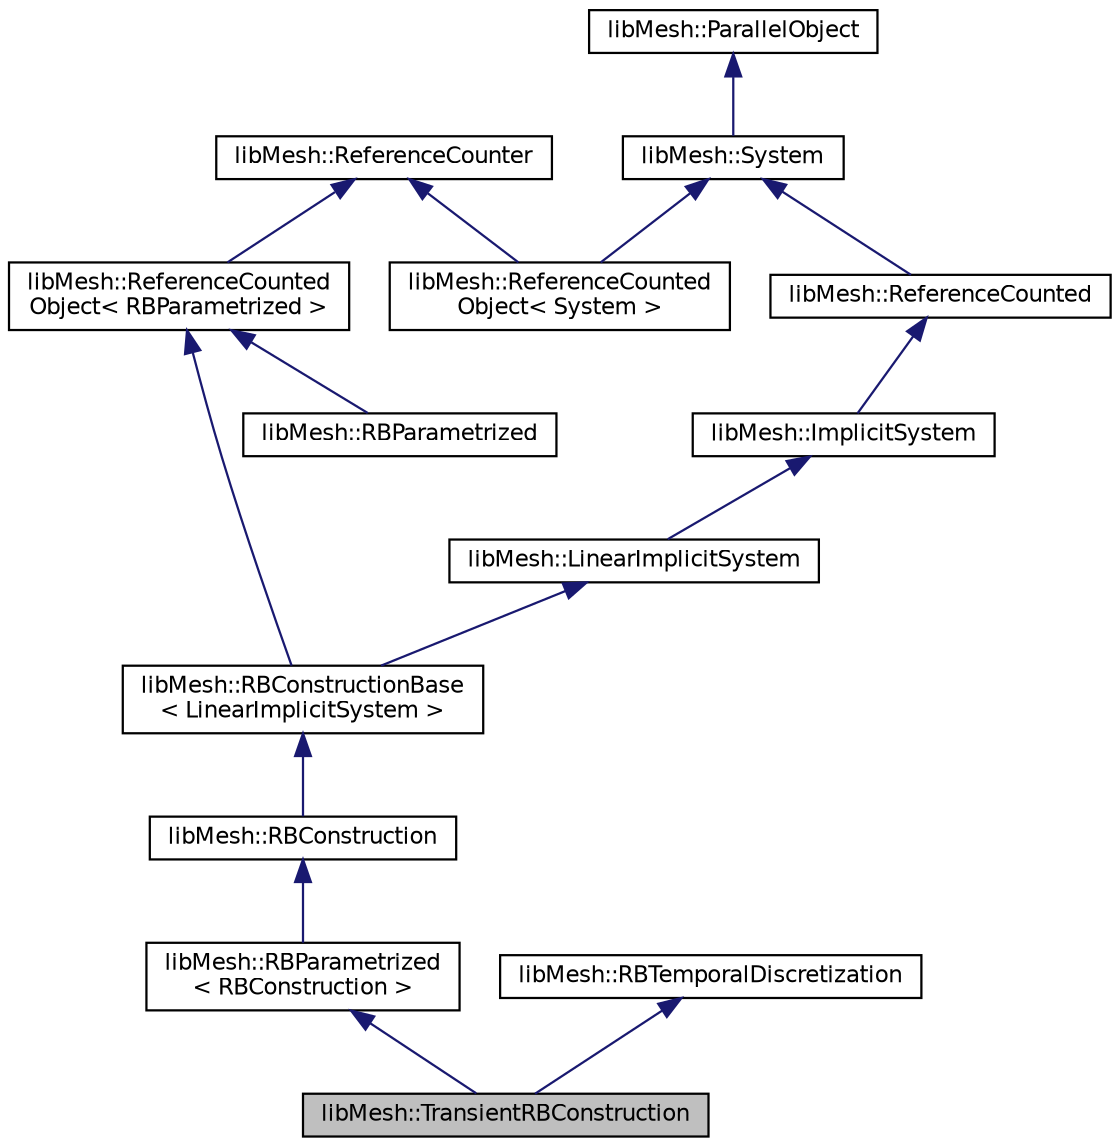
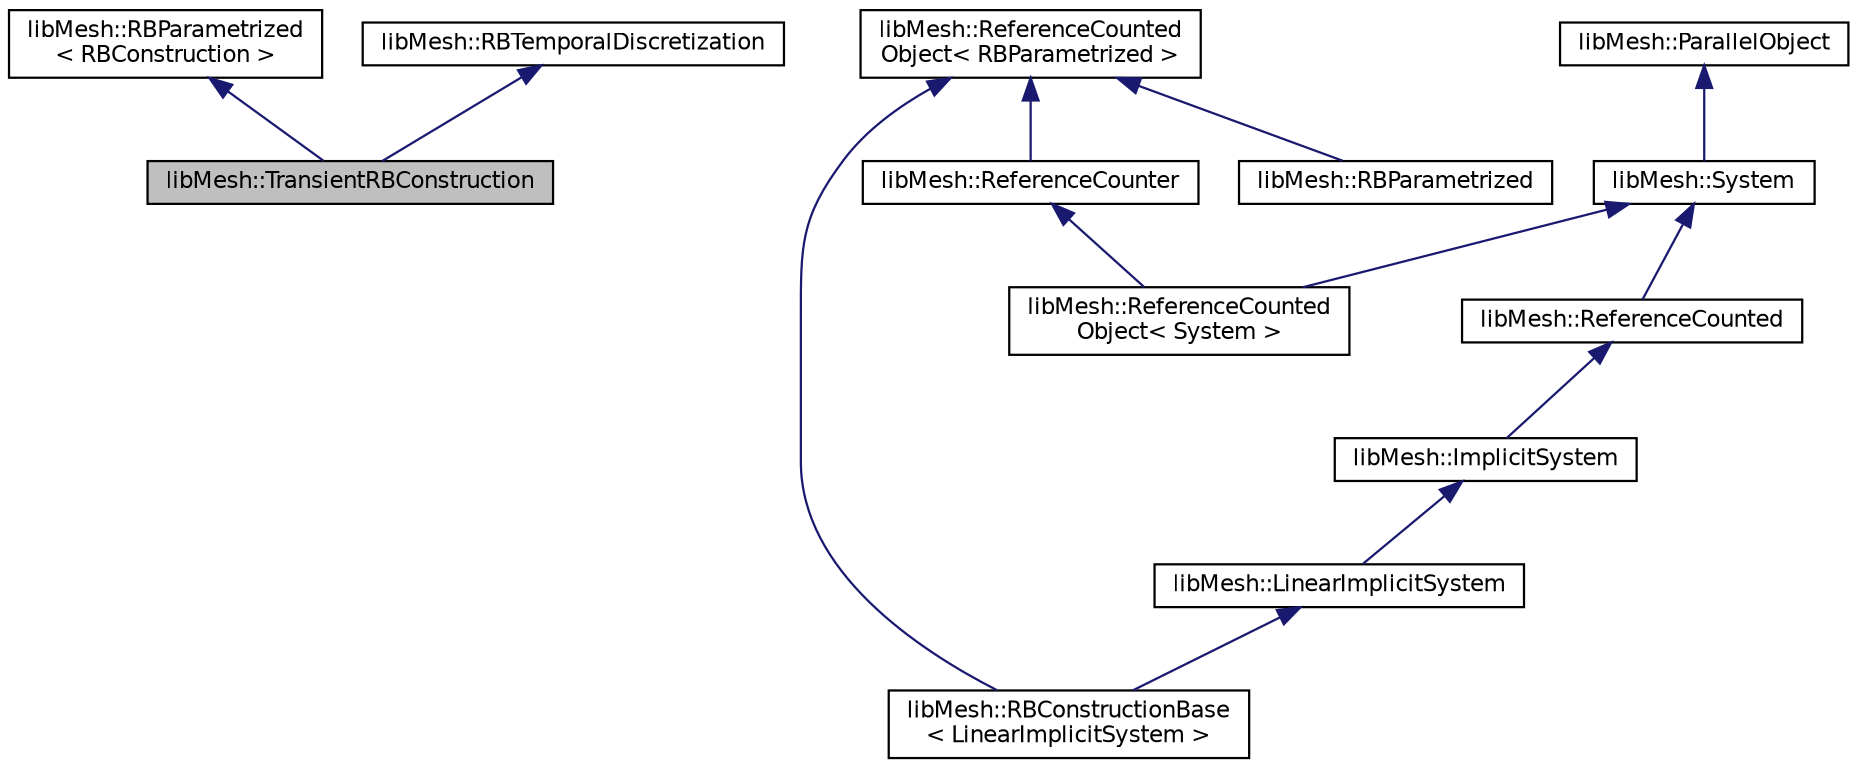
edge "libMesh::ReferenceCounted Object< RBParametrized >" -> "libMesh::ReferenceCounter": reversed
node "libMesh::RBConstruction": removed
